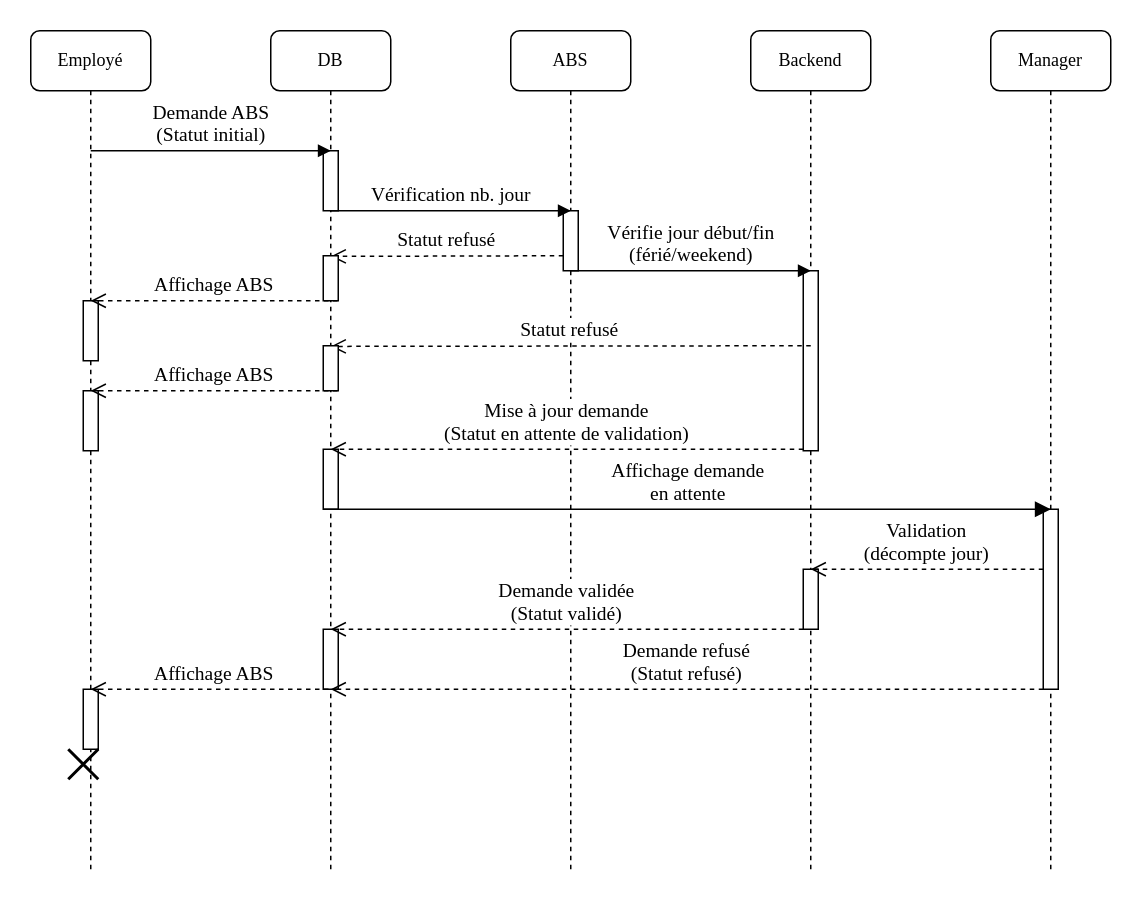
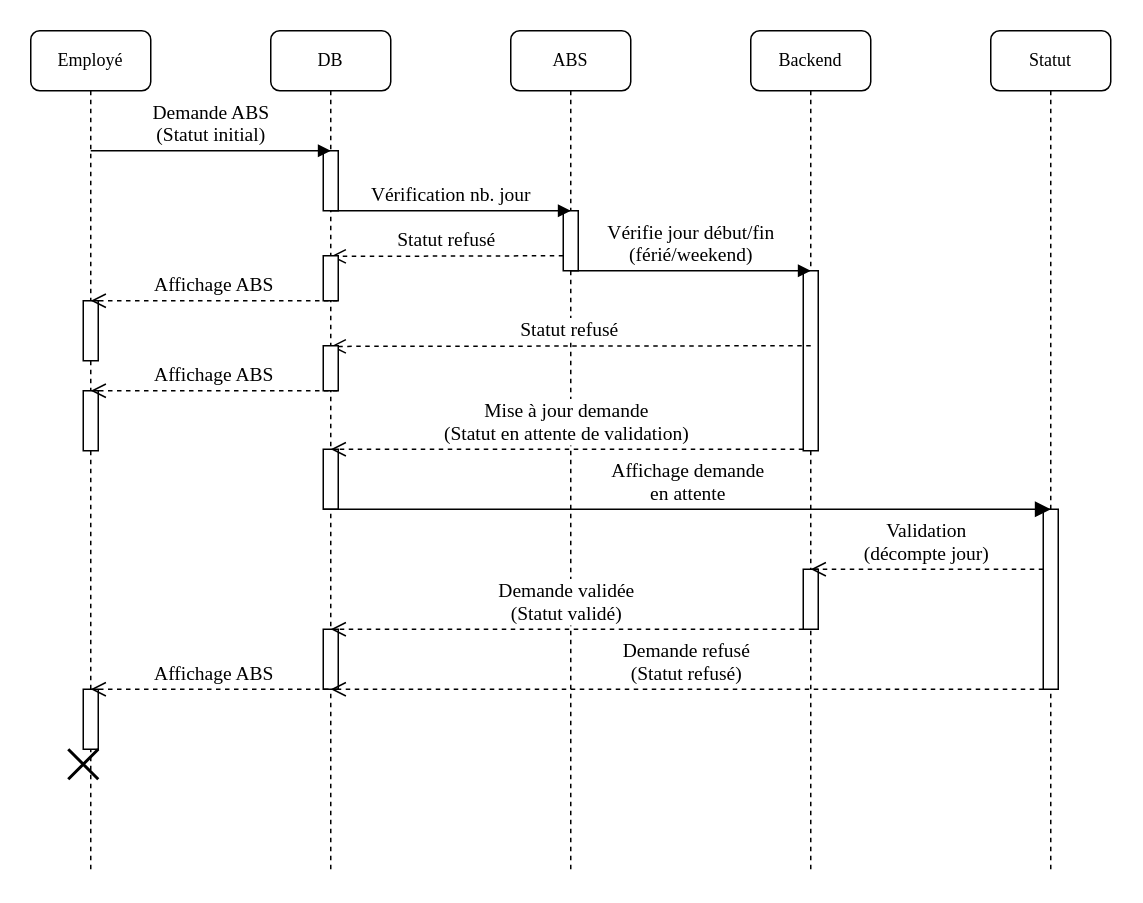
node "Manager": label "Manager" -> "Statut"
